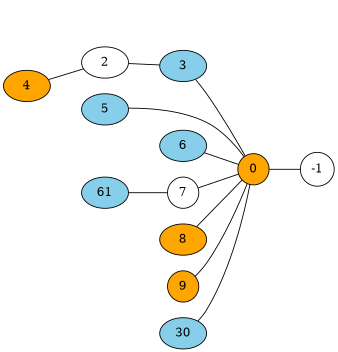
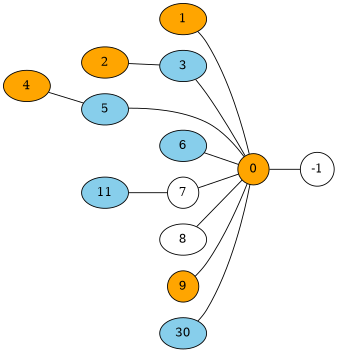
node "1": added
node "2": fillcolor white -> orange
edge "2" -- "4": now "5" -- "4"
node "61": label "61" -> "11"
node "8": fillcolor orange -> white
